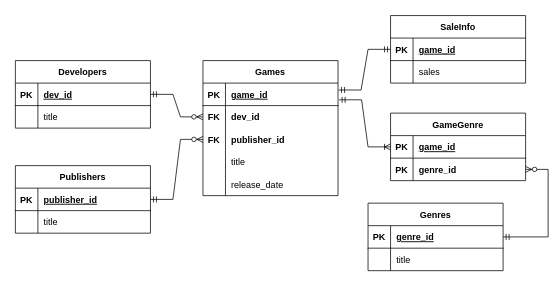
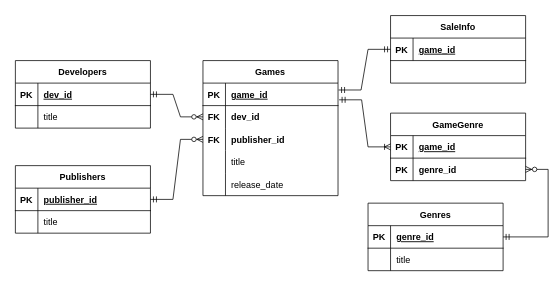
node "sales": removed
